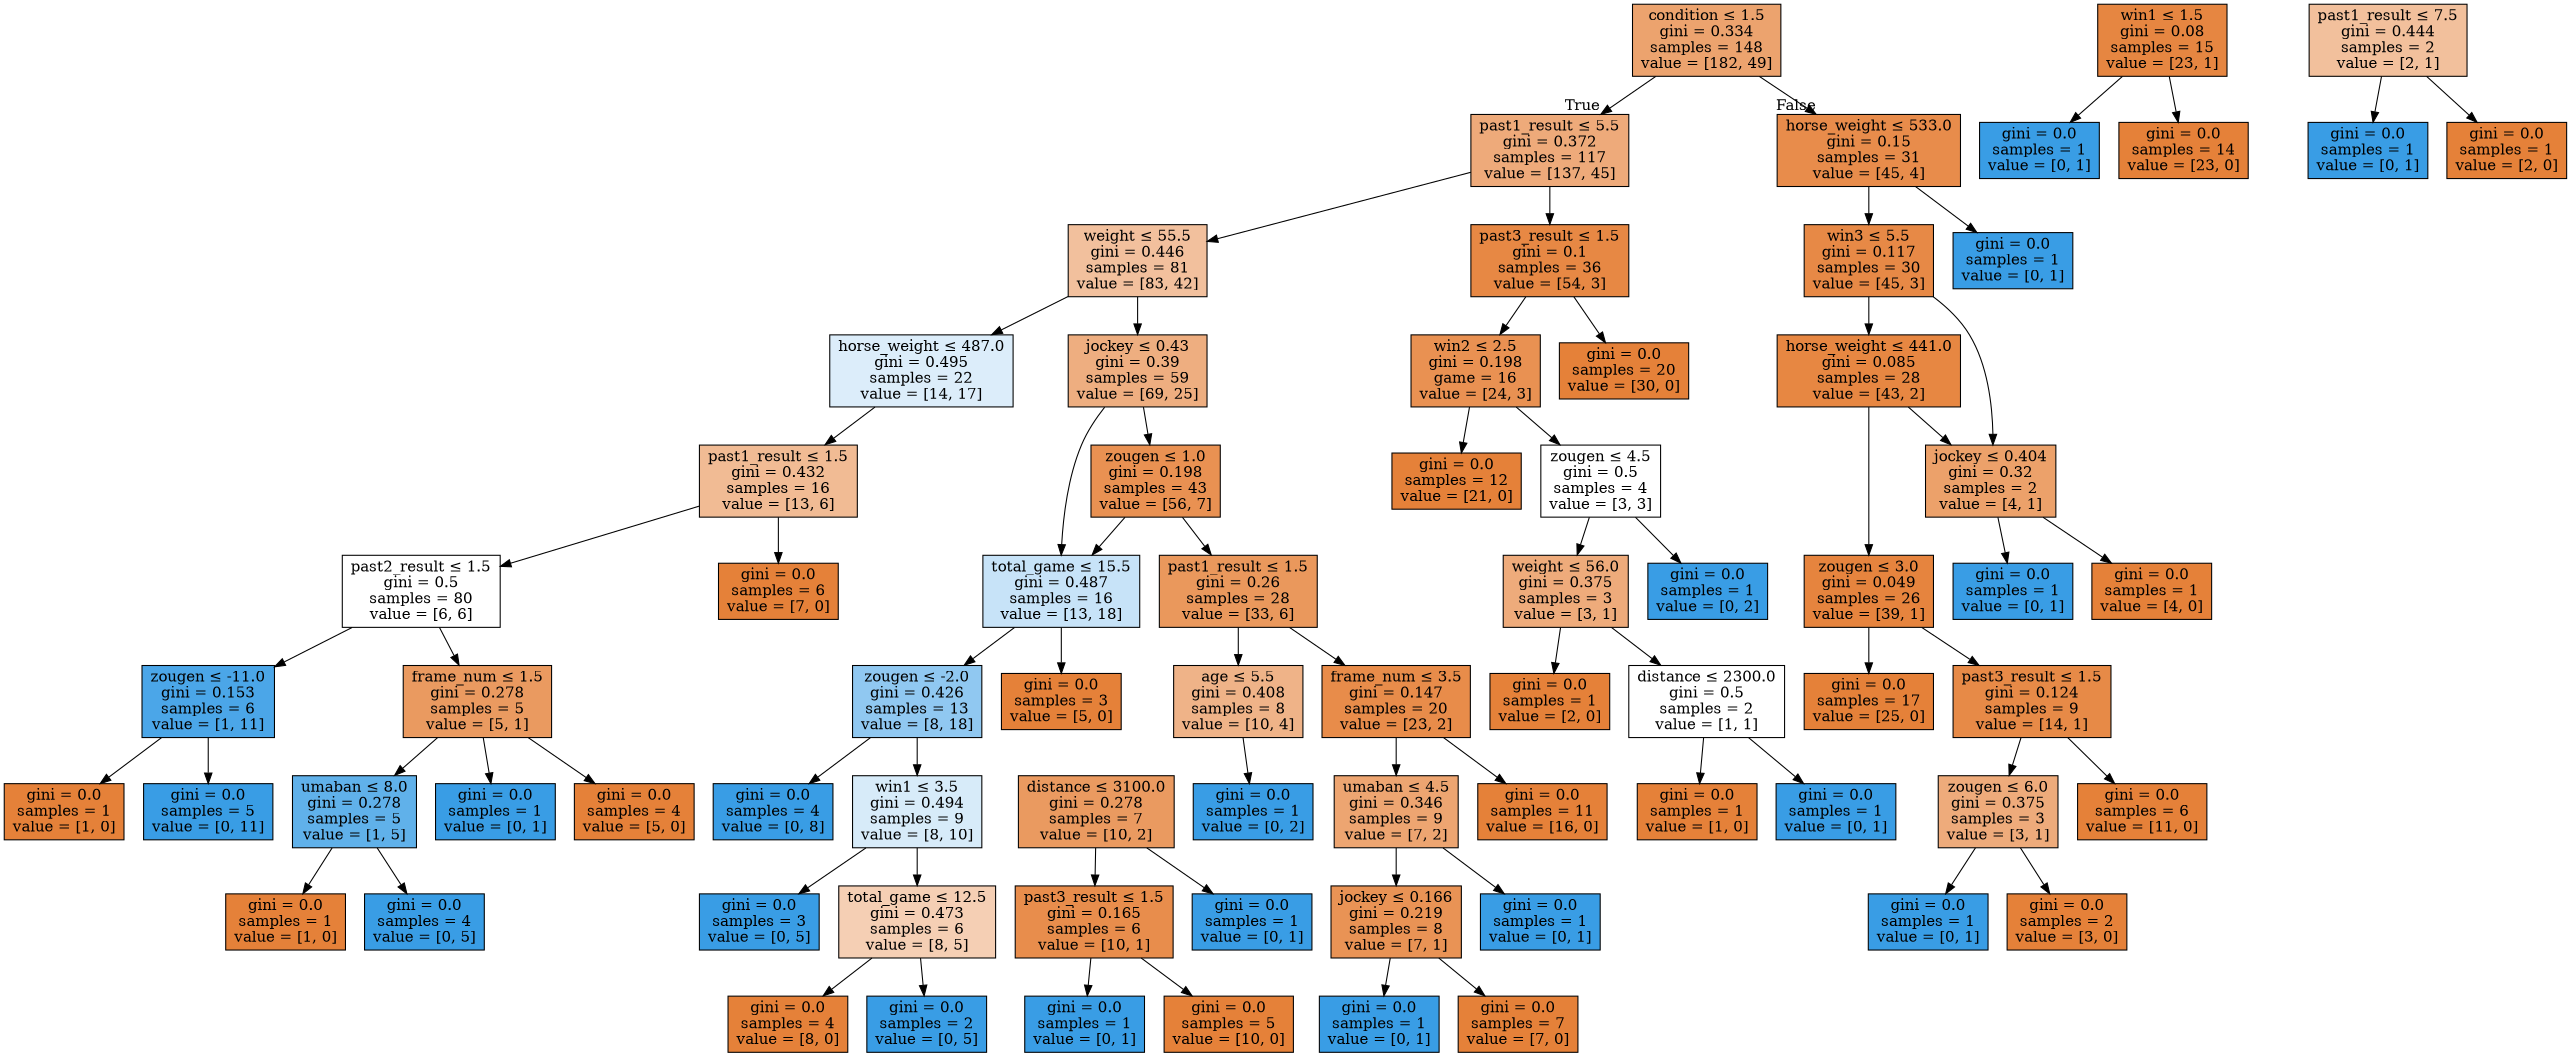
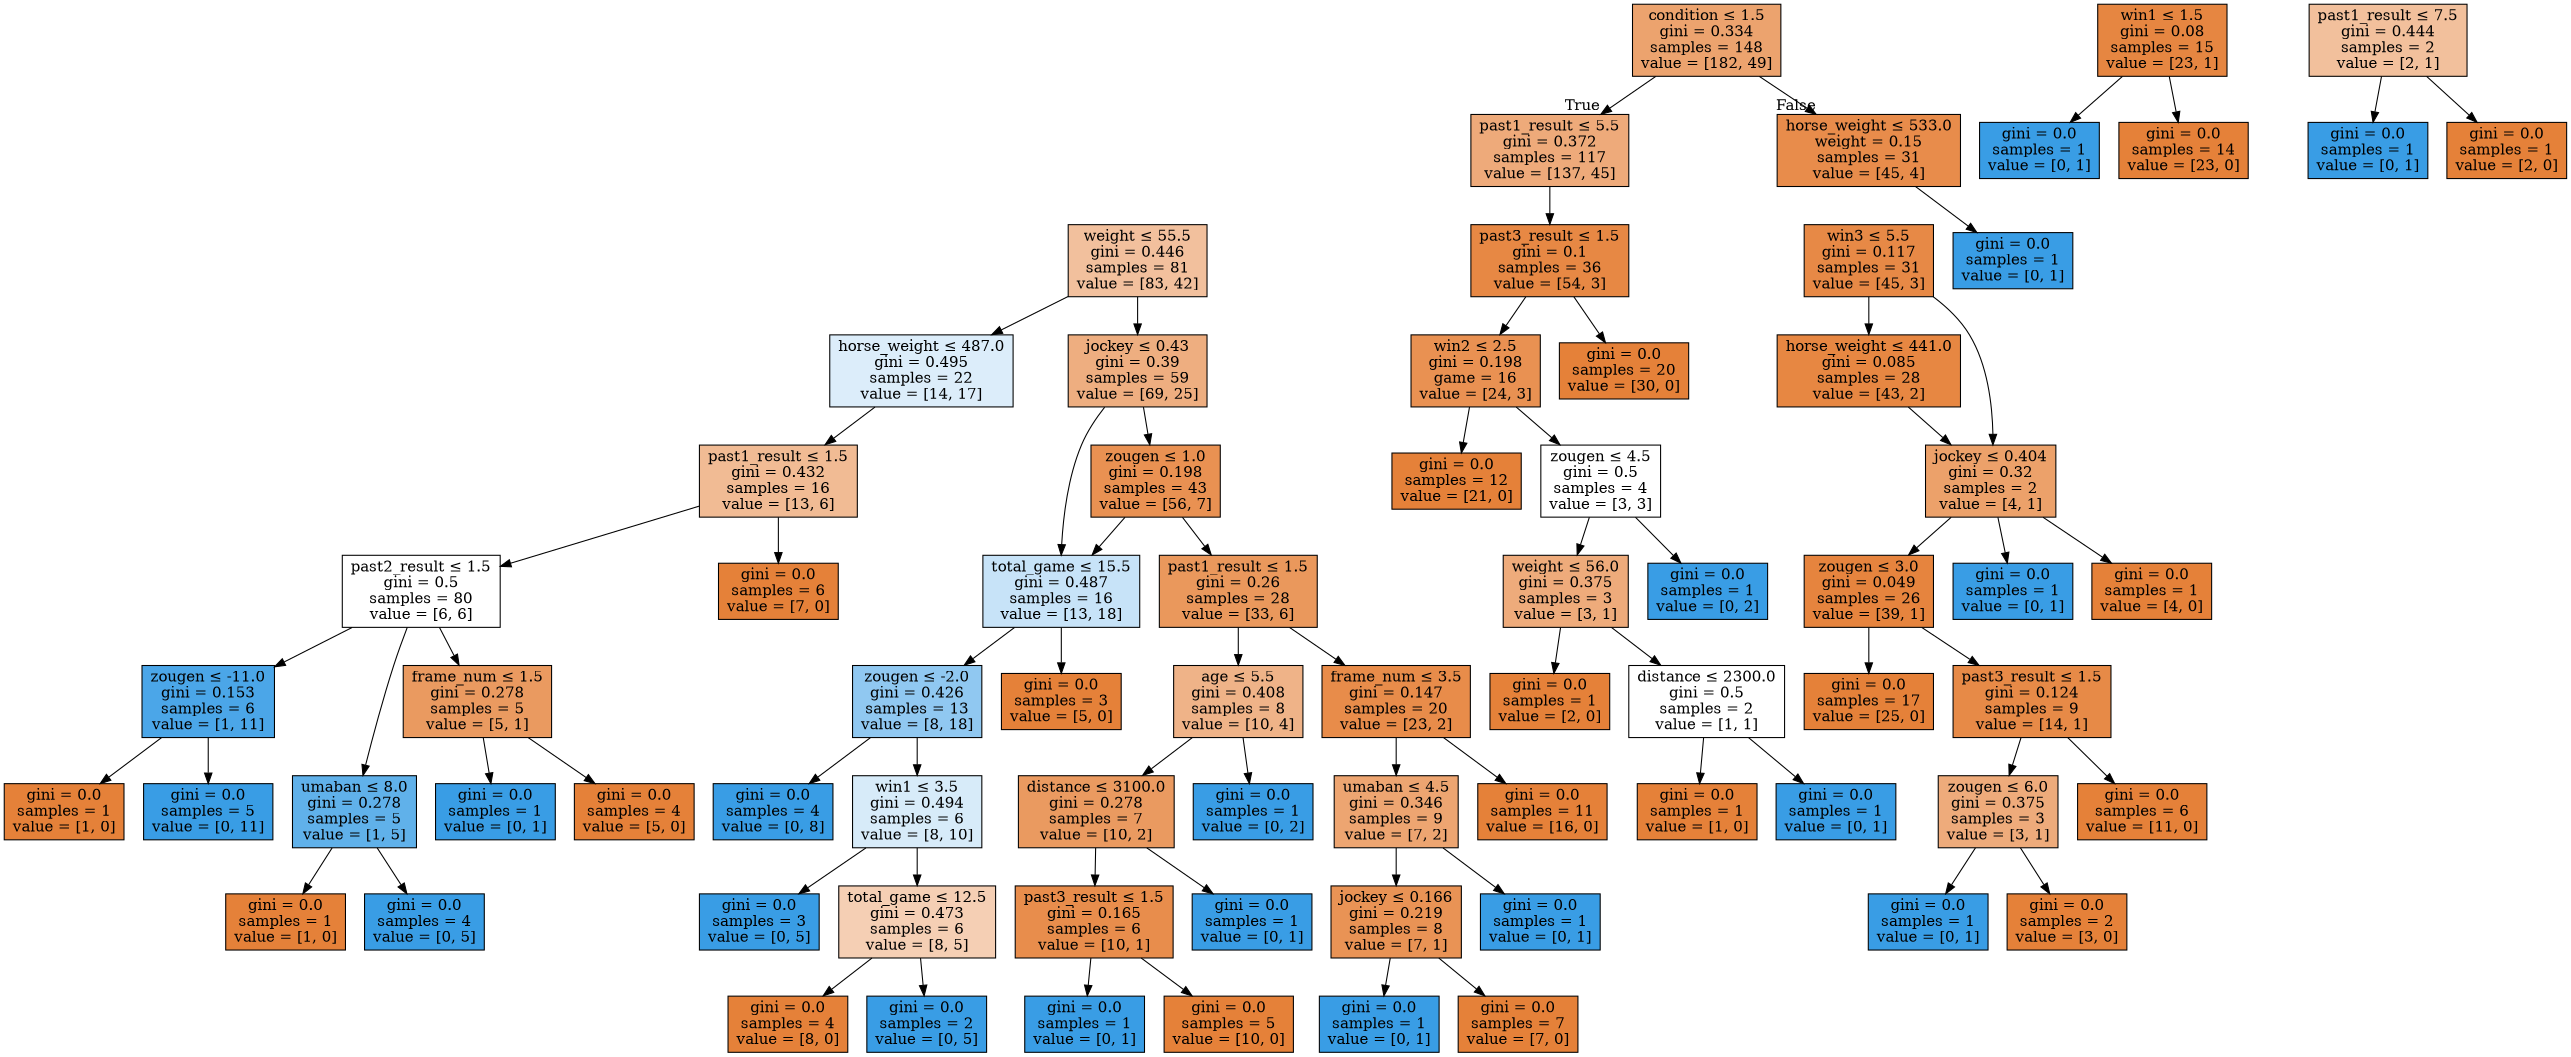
node "horse_weight ≤ 533.0": text "gini = 0.15" -> "weight = 0.15"
edge "horse_weight ≤ 533.0" -> "win3 ≤ 5.5": removed
edge "past1_result ≤ 5.5" -> "weight ≤ 55.5": removed
node "win3 ≤ 5.5": text "samples = 30" -> "samples = 31"
edge "horse_weight ≤ 441.0" -> "zougen ≤ 3.0": now "jockey ≤ 0.404" -> "zougen ≤ 3.0"
edge "frame_num ≤ 1.5" -> "umaban ≤ 8.0": now "past2_result ≤ 1.5" -> "umaban ≤ 8.0"
edge "age ≤ 5.5" -> "distance ≤ 3100.0": added
node "win1 ≤ 3.5": text "samples = 9" -> "samples = 6"
